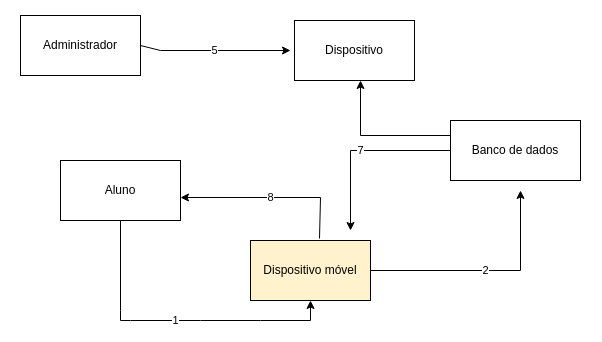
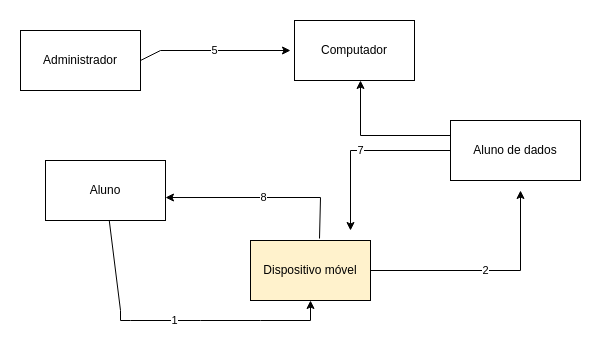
node "Administrador": moved (81, 46) -> (81, 61)
node "Dispositivo": label "Dispositivo" -> "Computador"
node "Banco de dados": label "Banco de dados" -> "Aluno de dados"
node "Aluno": moved (121, 191) -> (106, 191)
